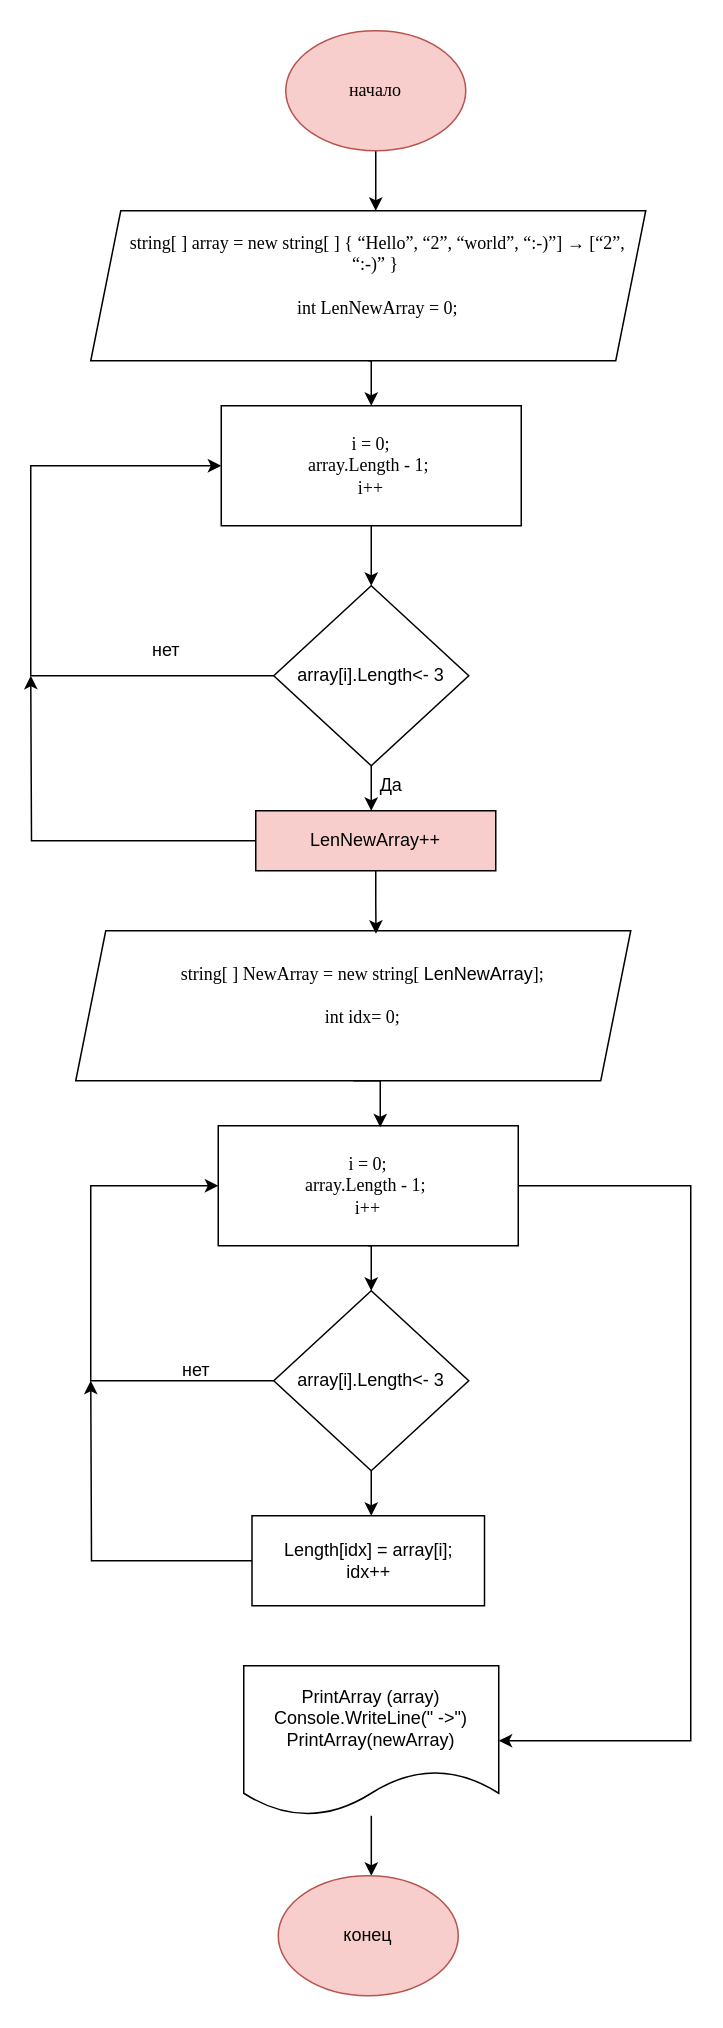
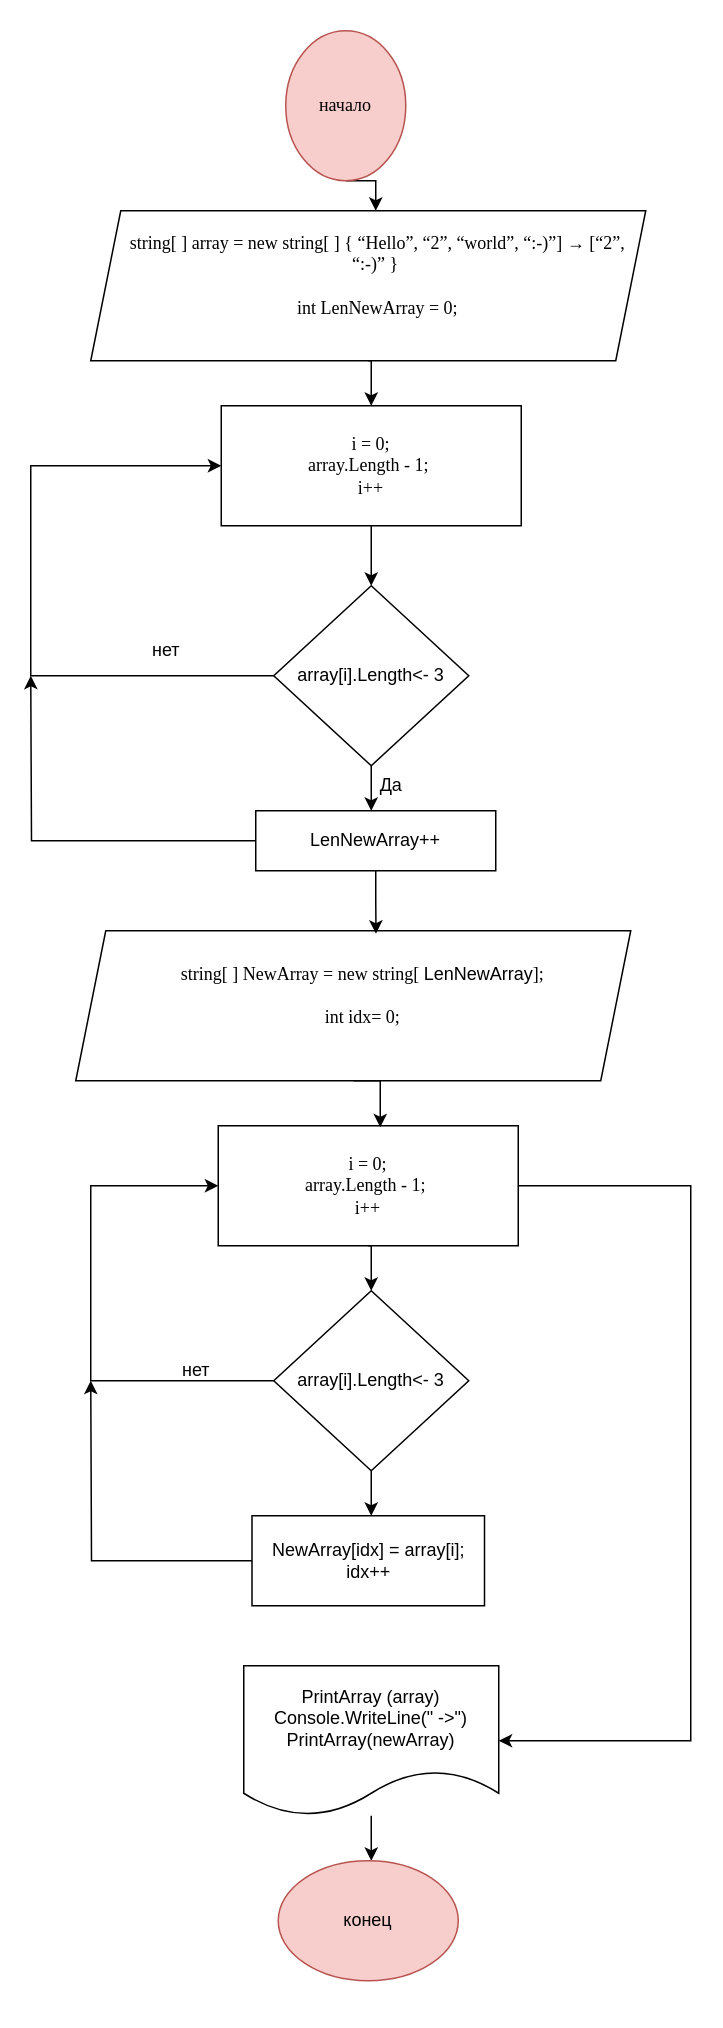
node "начало": size 180x120 -> 120x150
node "LenNewArray++": fillcolor #f8cecc -> #ffffff
node "Length[idx] = array[i]; idx++": label "Length[idx] = array[i]; idx++" -> "NewArray[idx] = array[i]; idx++"
node "конец": moved (368, 1936) -> (368, 1921)
